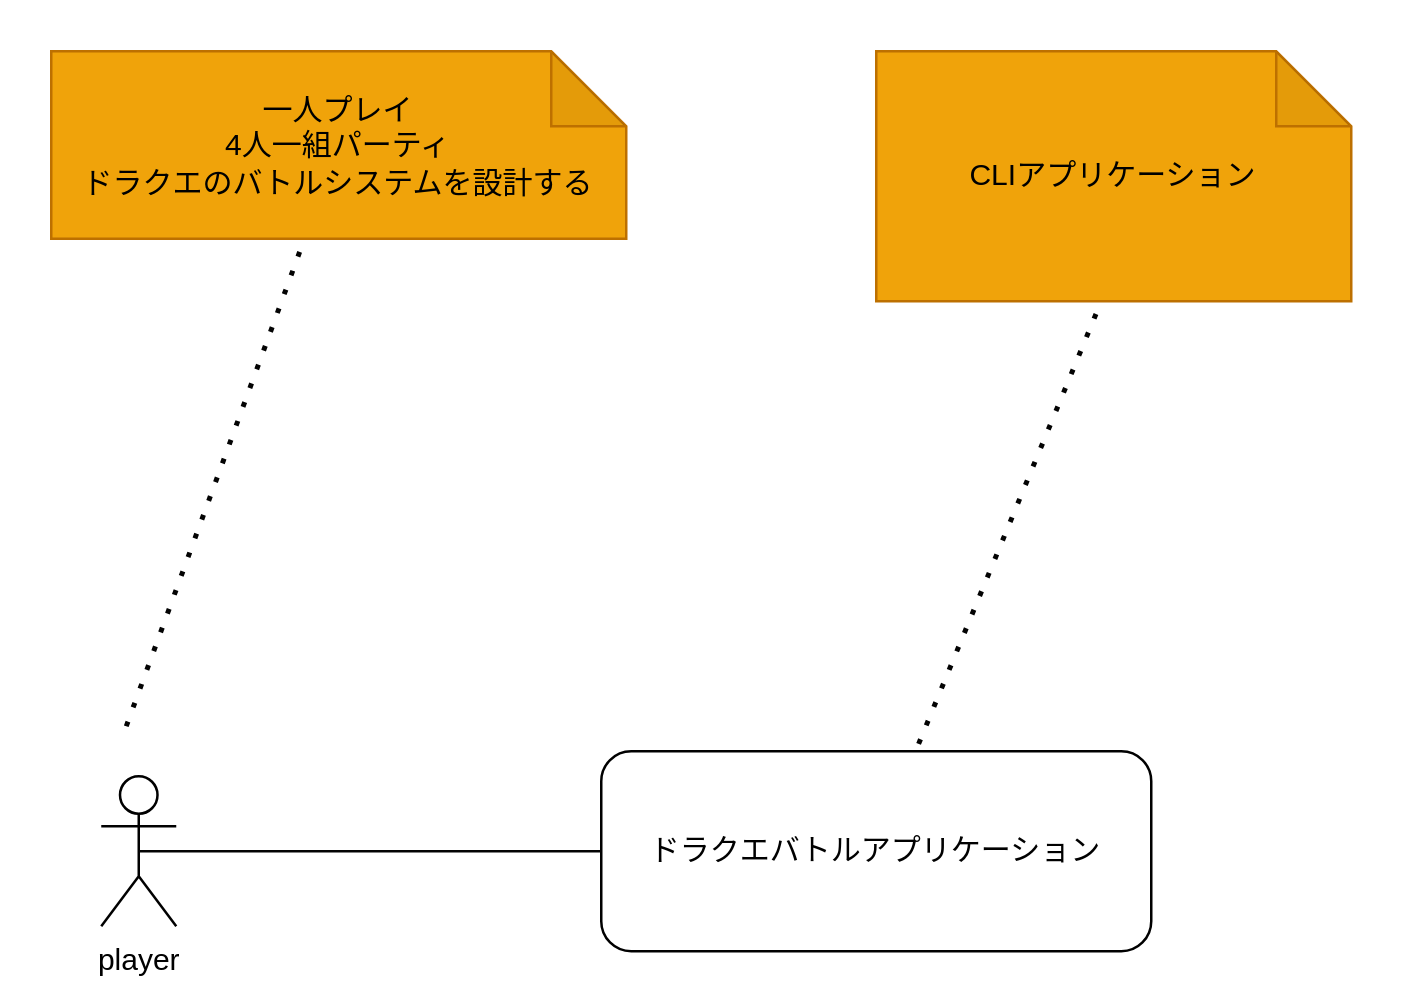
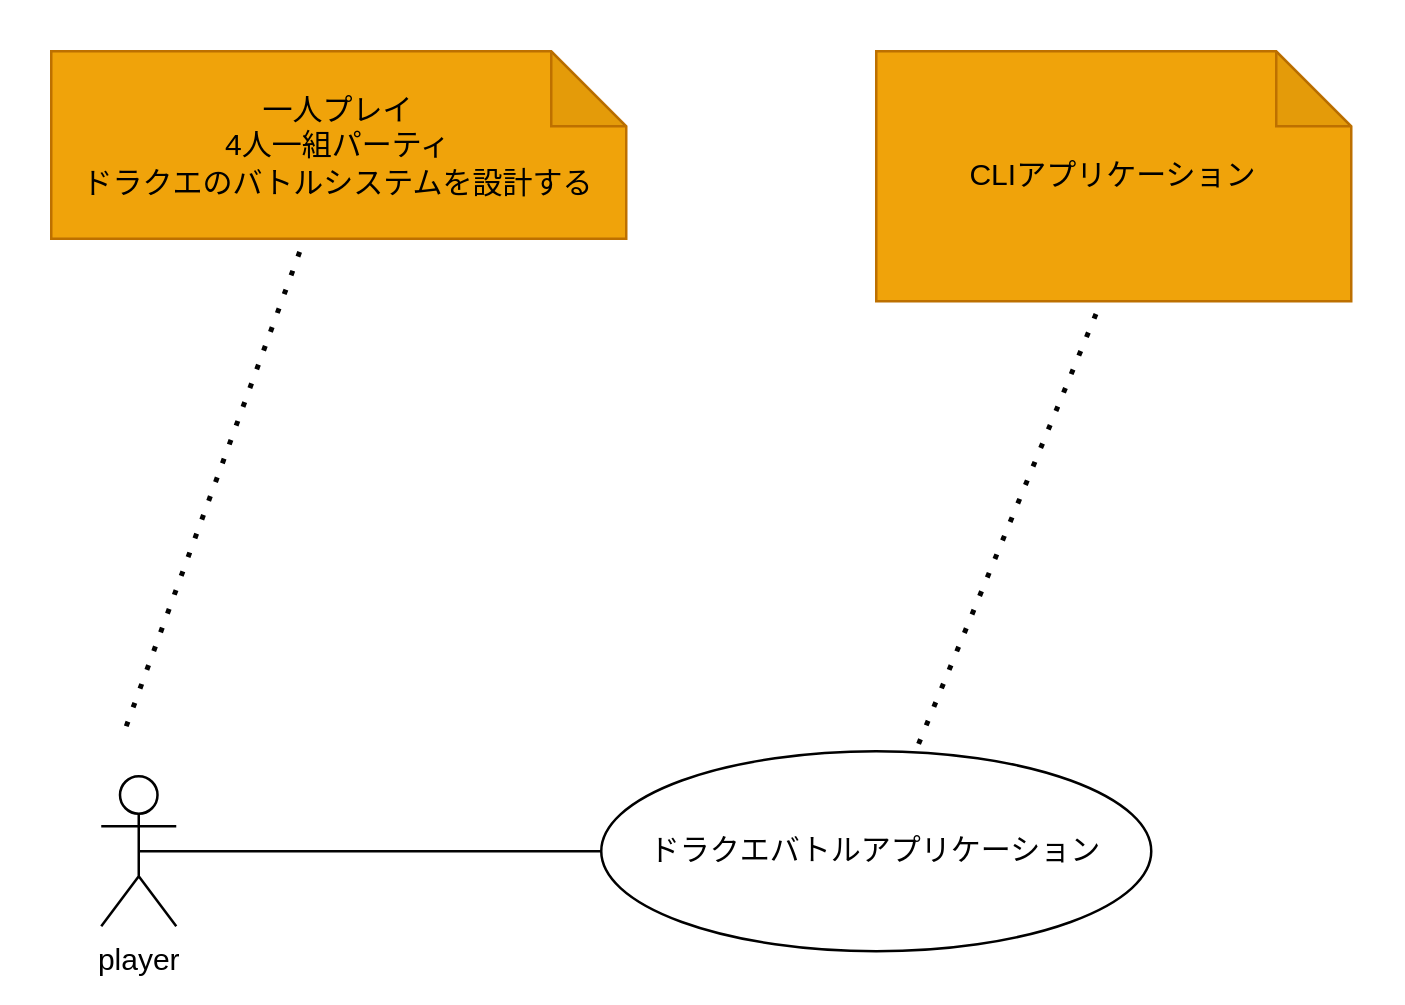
node "ドラクエバトルアプリケーション": shape rounded rectangle -> ellipse
